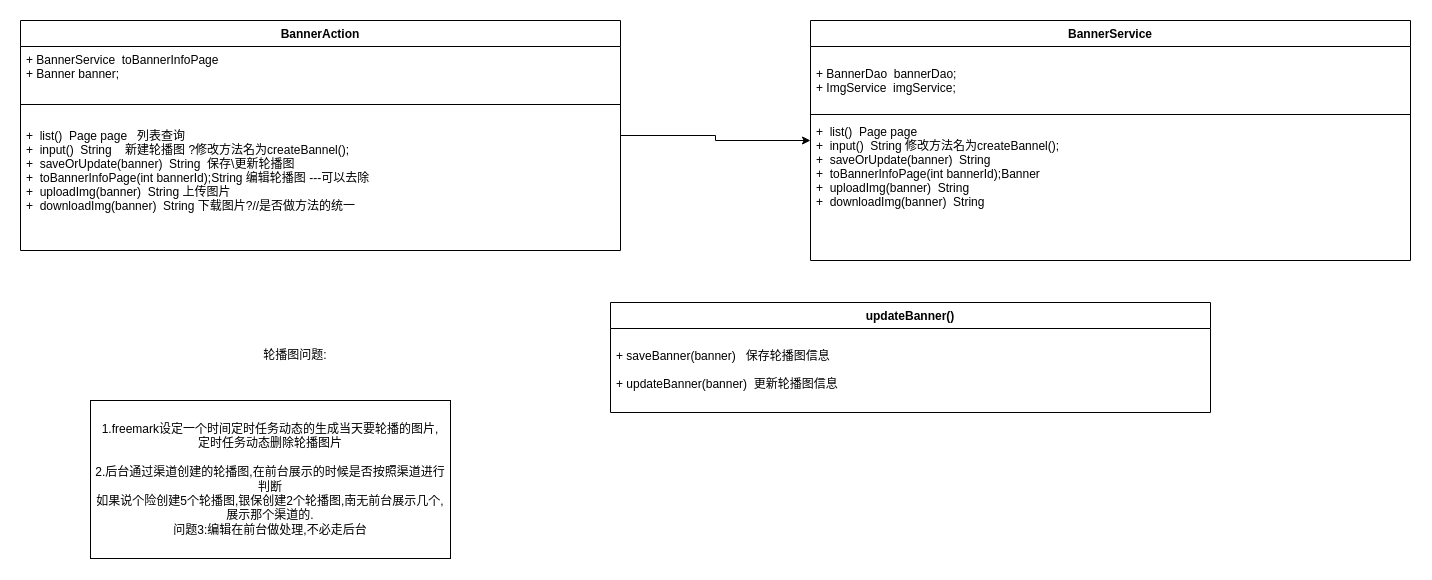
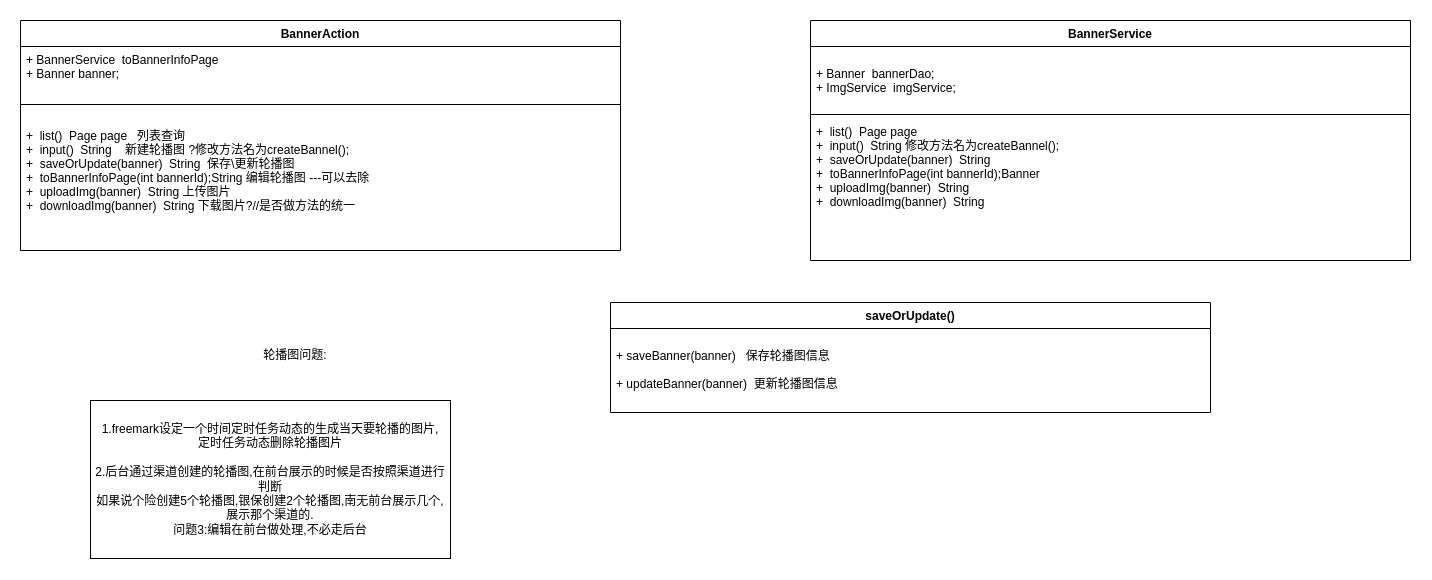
node "+ BannerDao bannerDao; + ImgService imgService;": label "+ BannerDao bannerDao; + ImgService imgService;" -> "+ Banner bannerDao; + ImgService imgService;"
edge "BannerAction" -> "BannerService": removed
node "updateBanner()": label "updateBanner()" -> "saveOrUpdate()"
